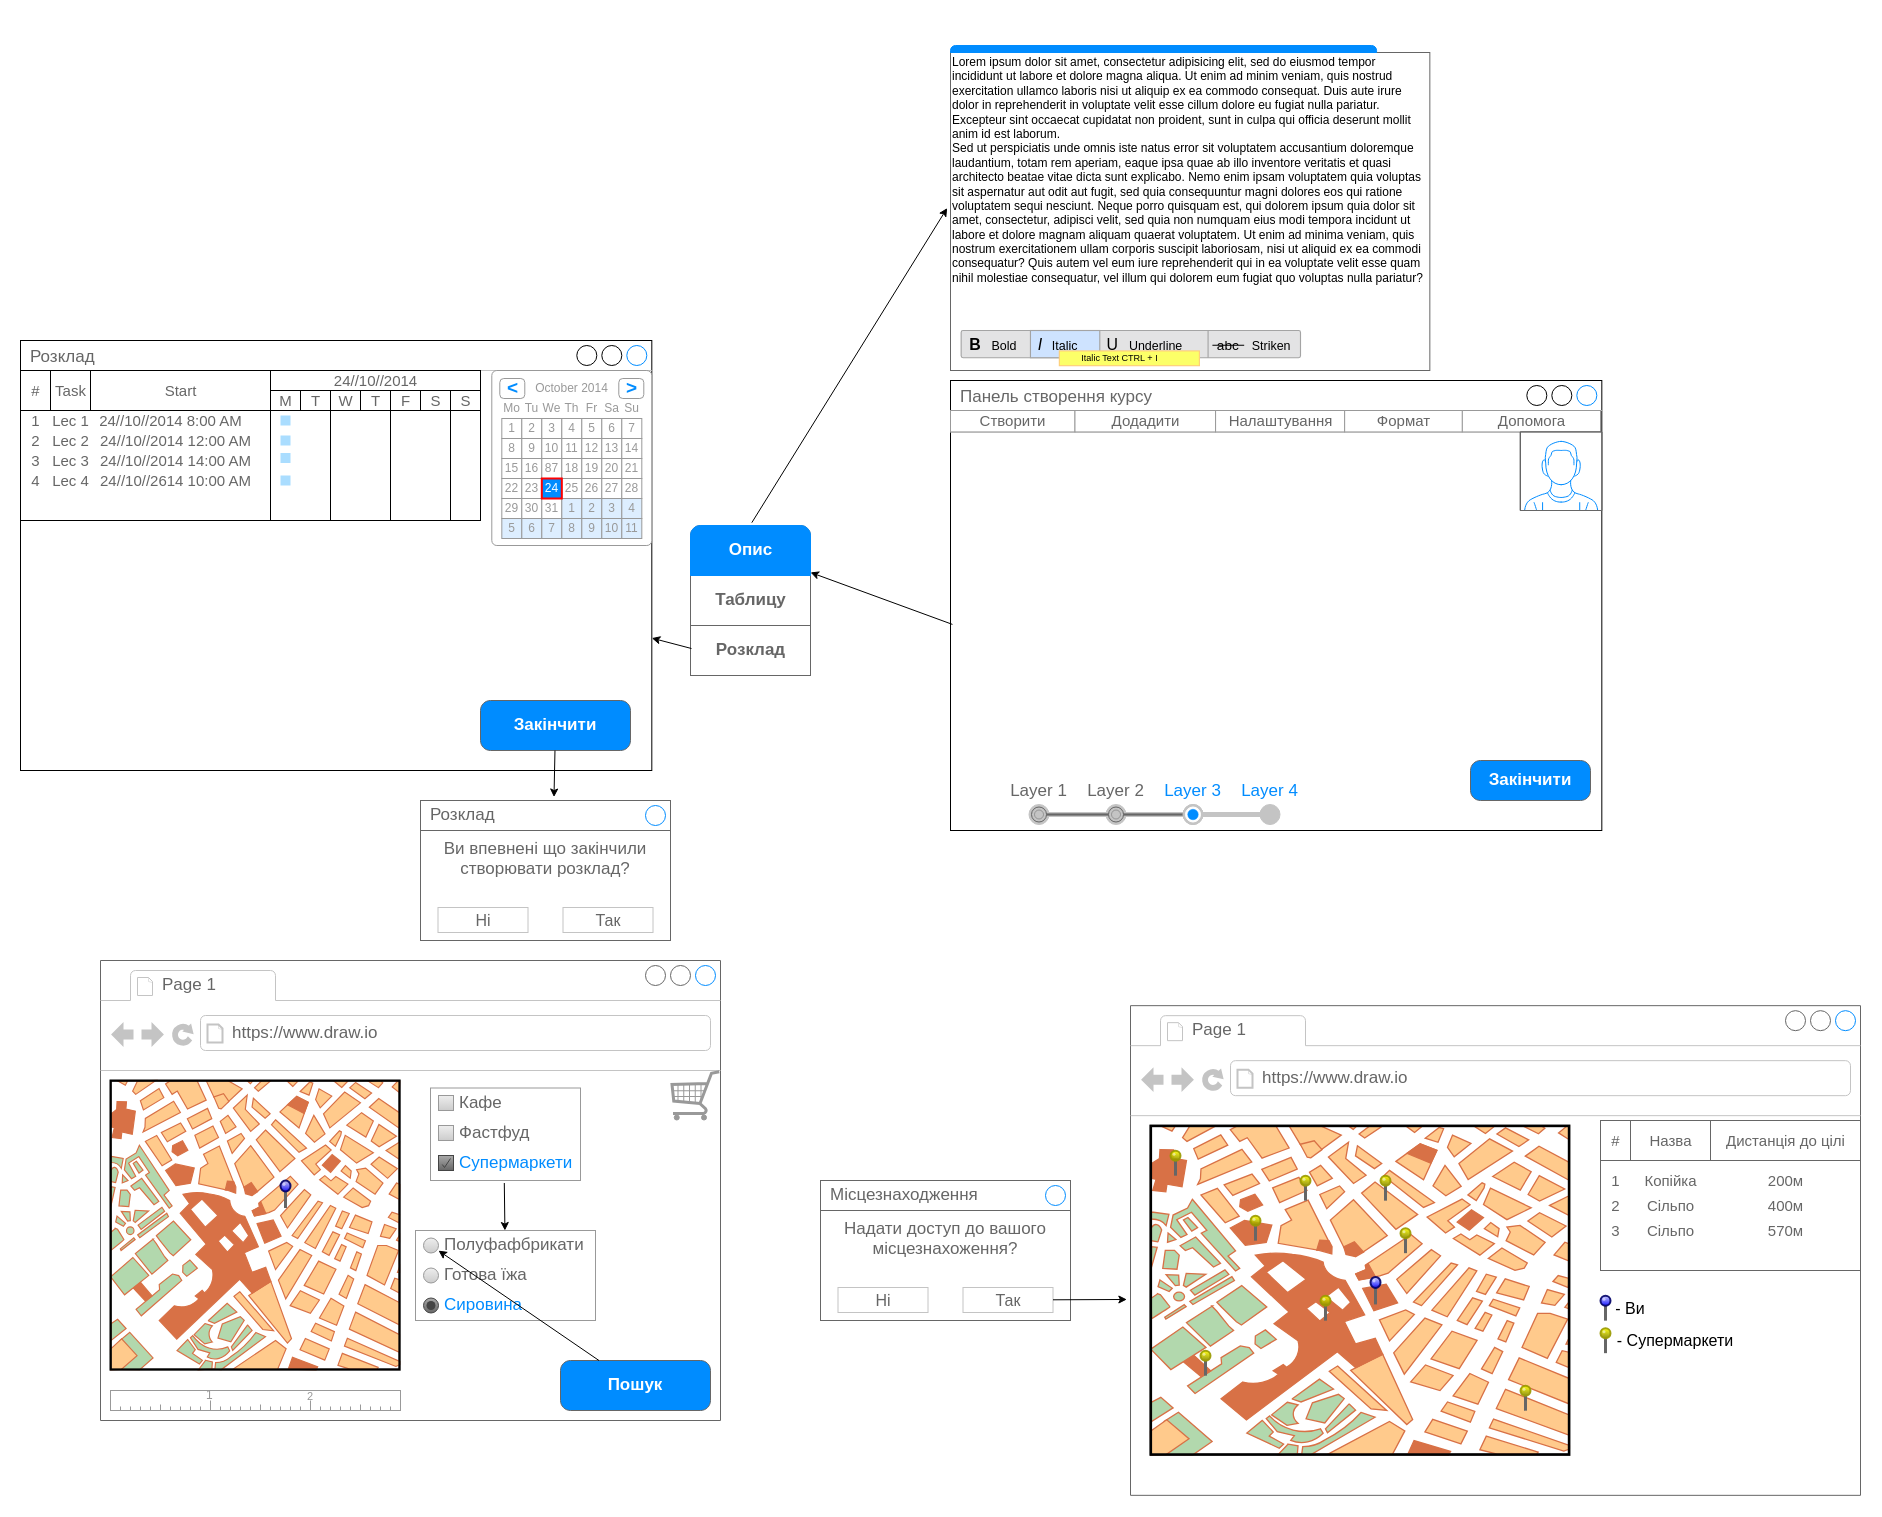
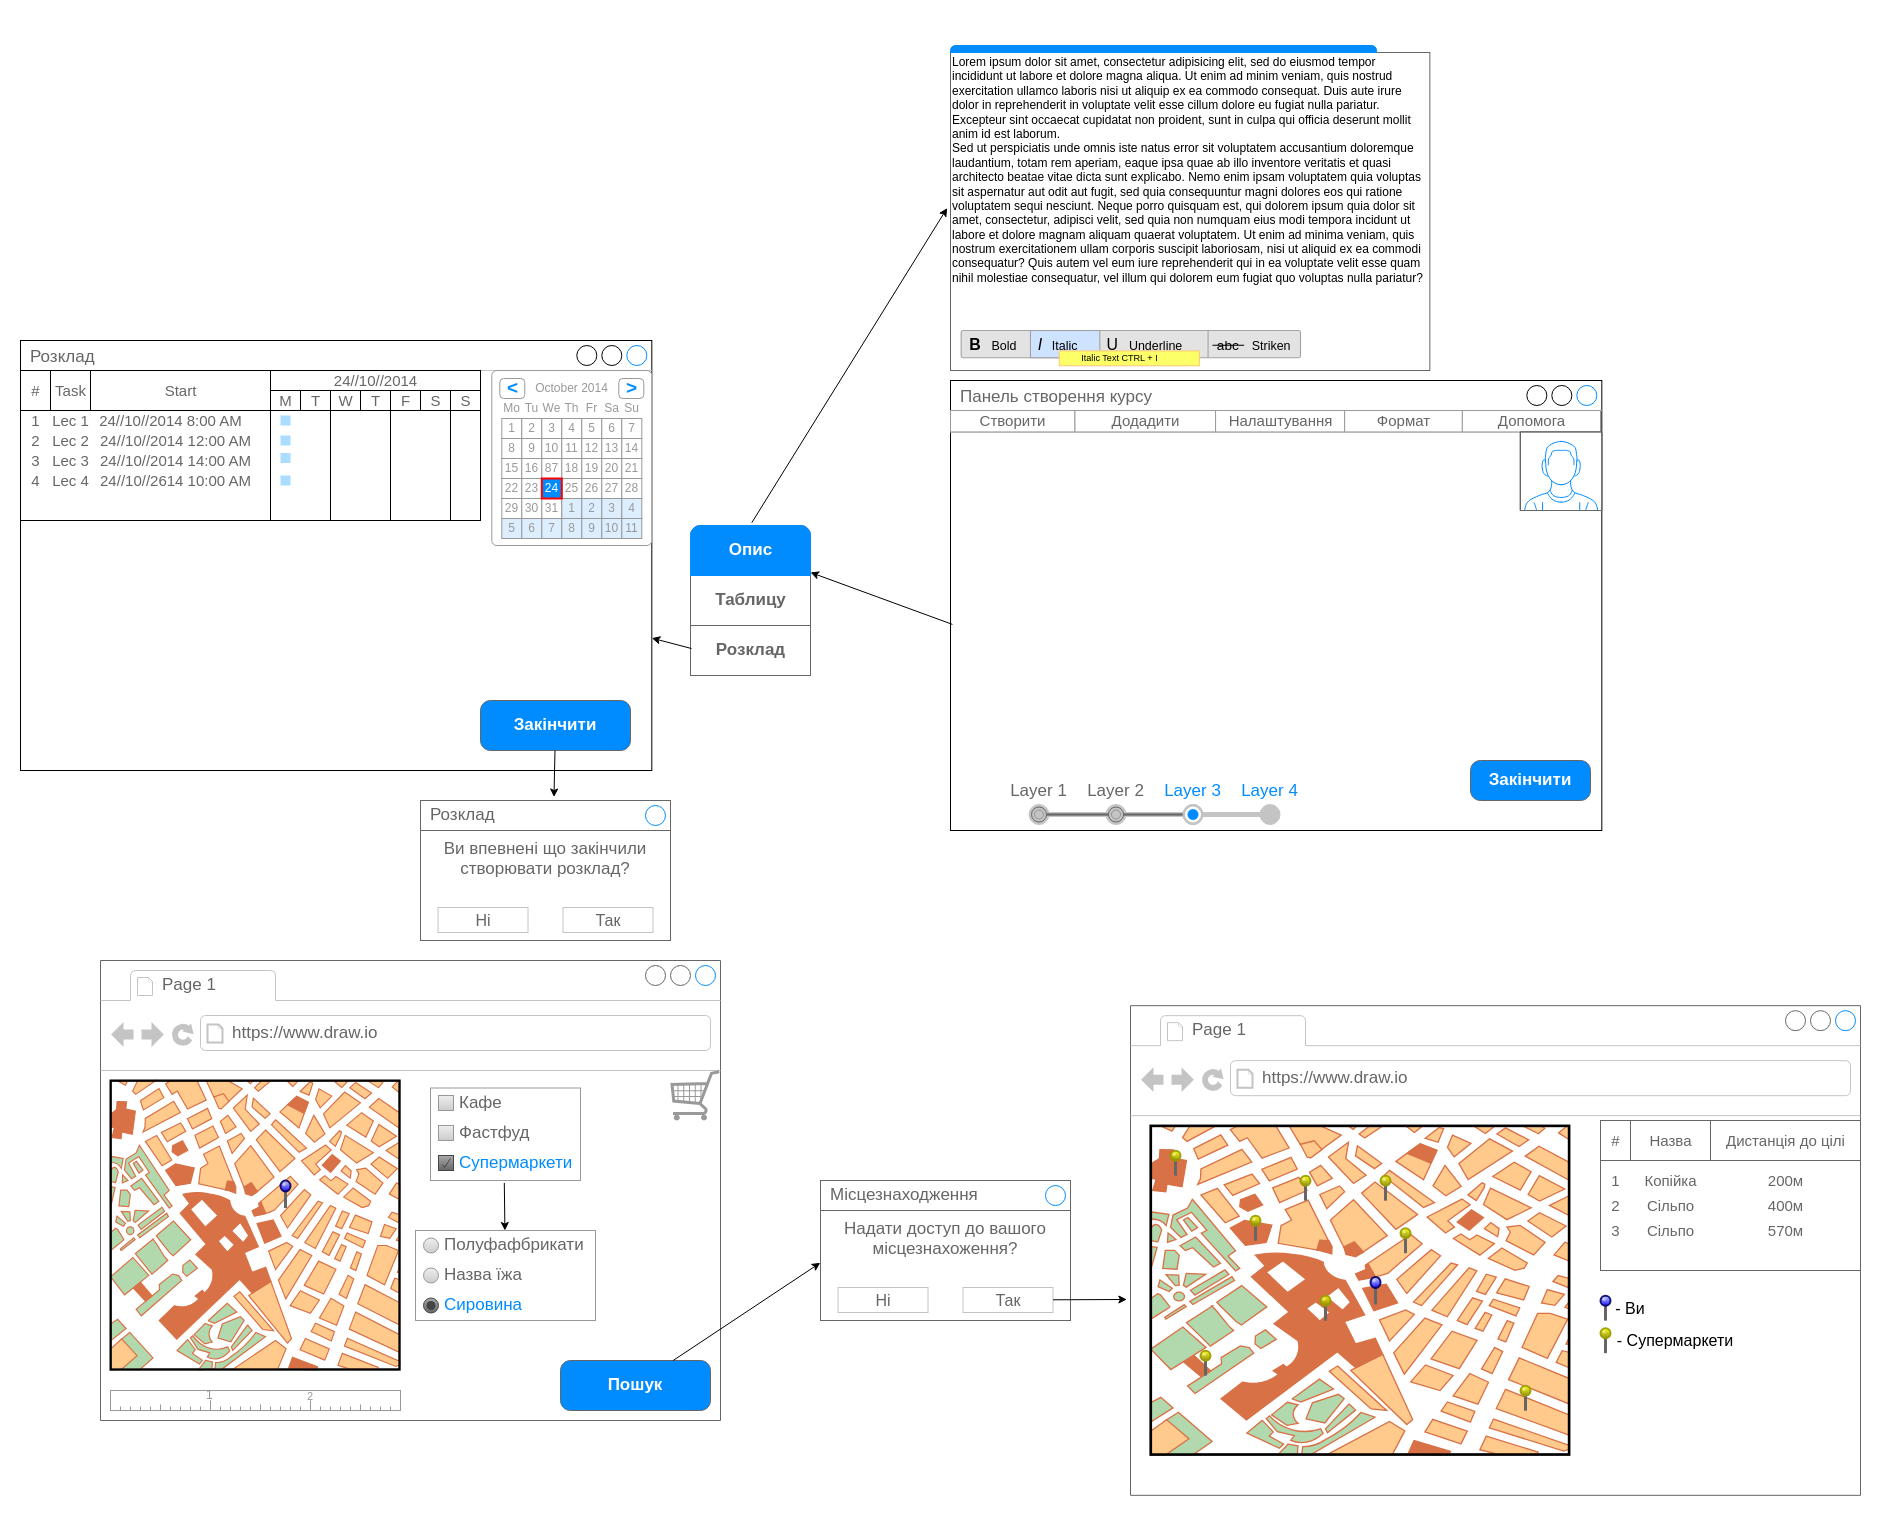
node "Готова їжа": label "Готова їжа" -> "Назва їжа"
edge "Пошук" -> "Полуфафбрикати": now "Пошук" -> "Надати доступ до вашого місцезнахоження?"
